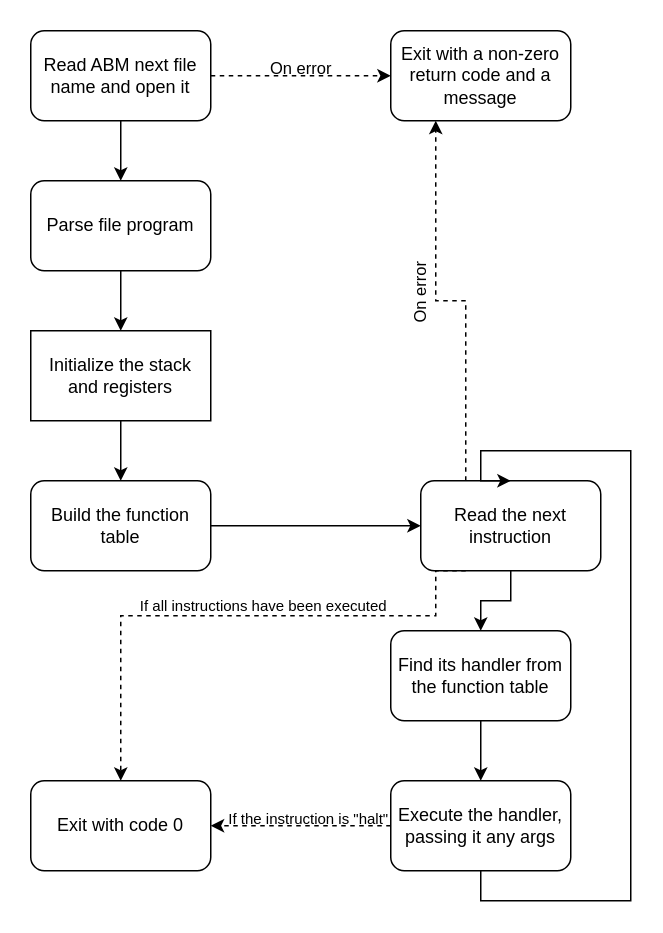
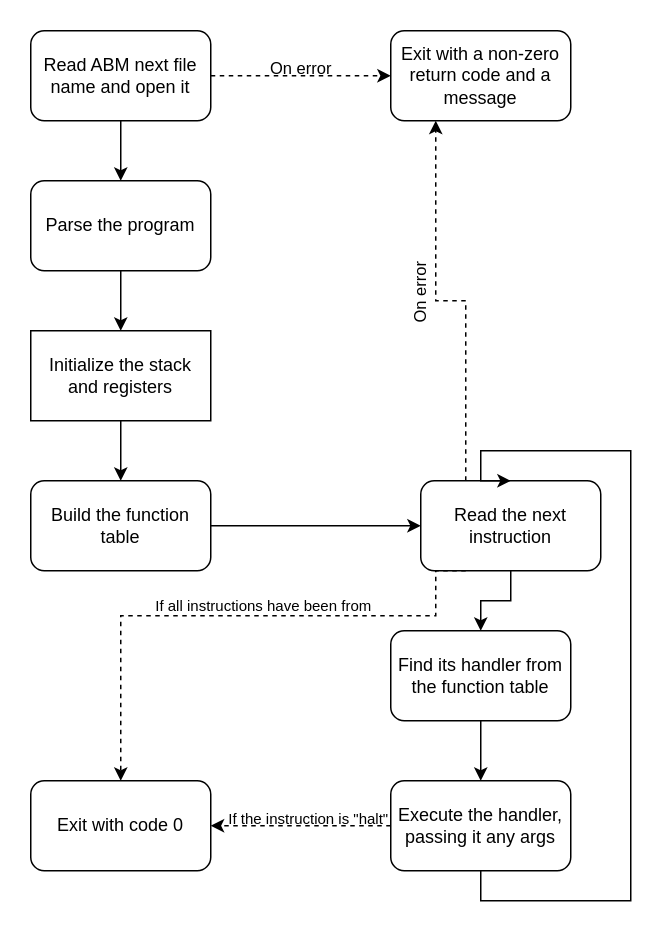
node "Parse file program": label "Parse file program" -> "Parse the program"
node "If all instructions have been executed": label "If all instructions have been executed" -> "If all instructions have been from"
